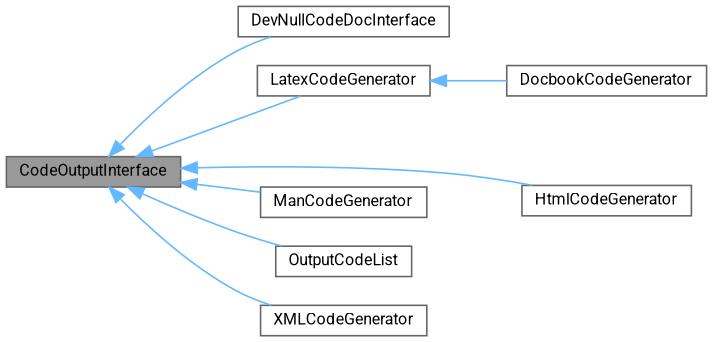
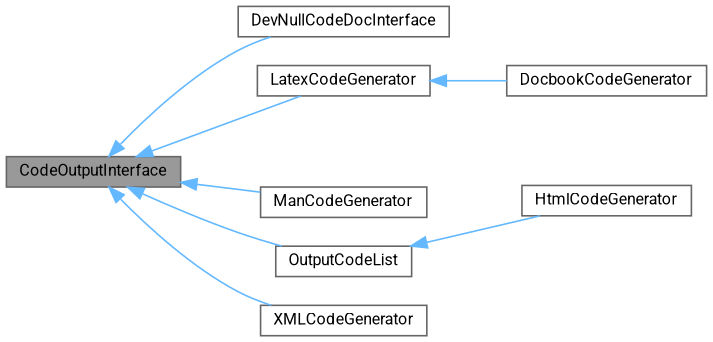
edge "HtmlCodeGenerator" -> "CodeOutputInterface": now "HtmlCodeGenerator" -> "OutputCodeList"
